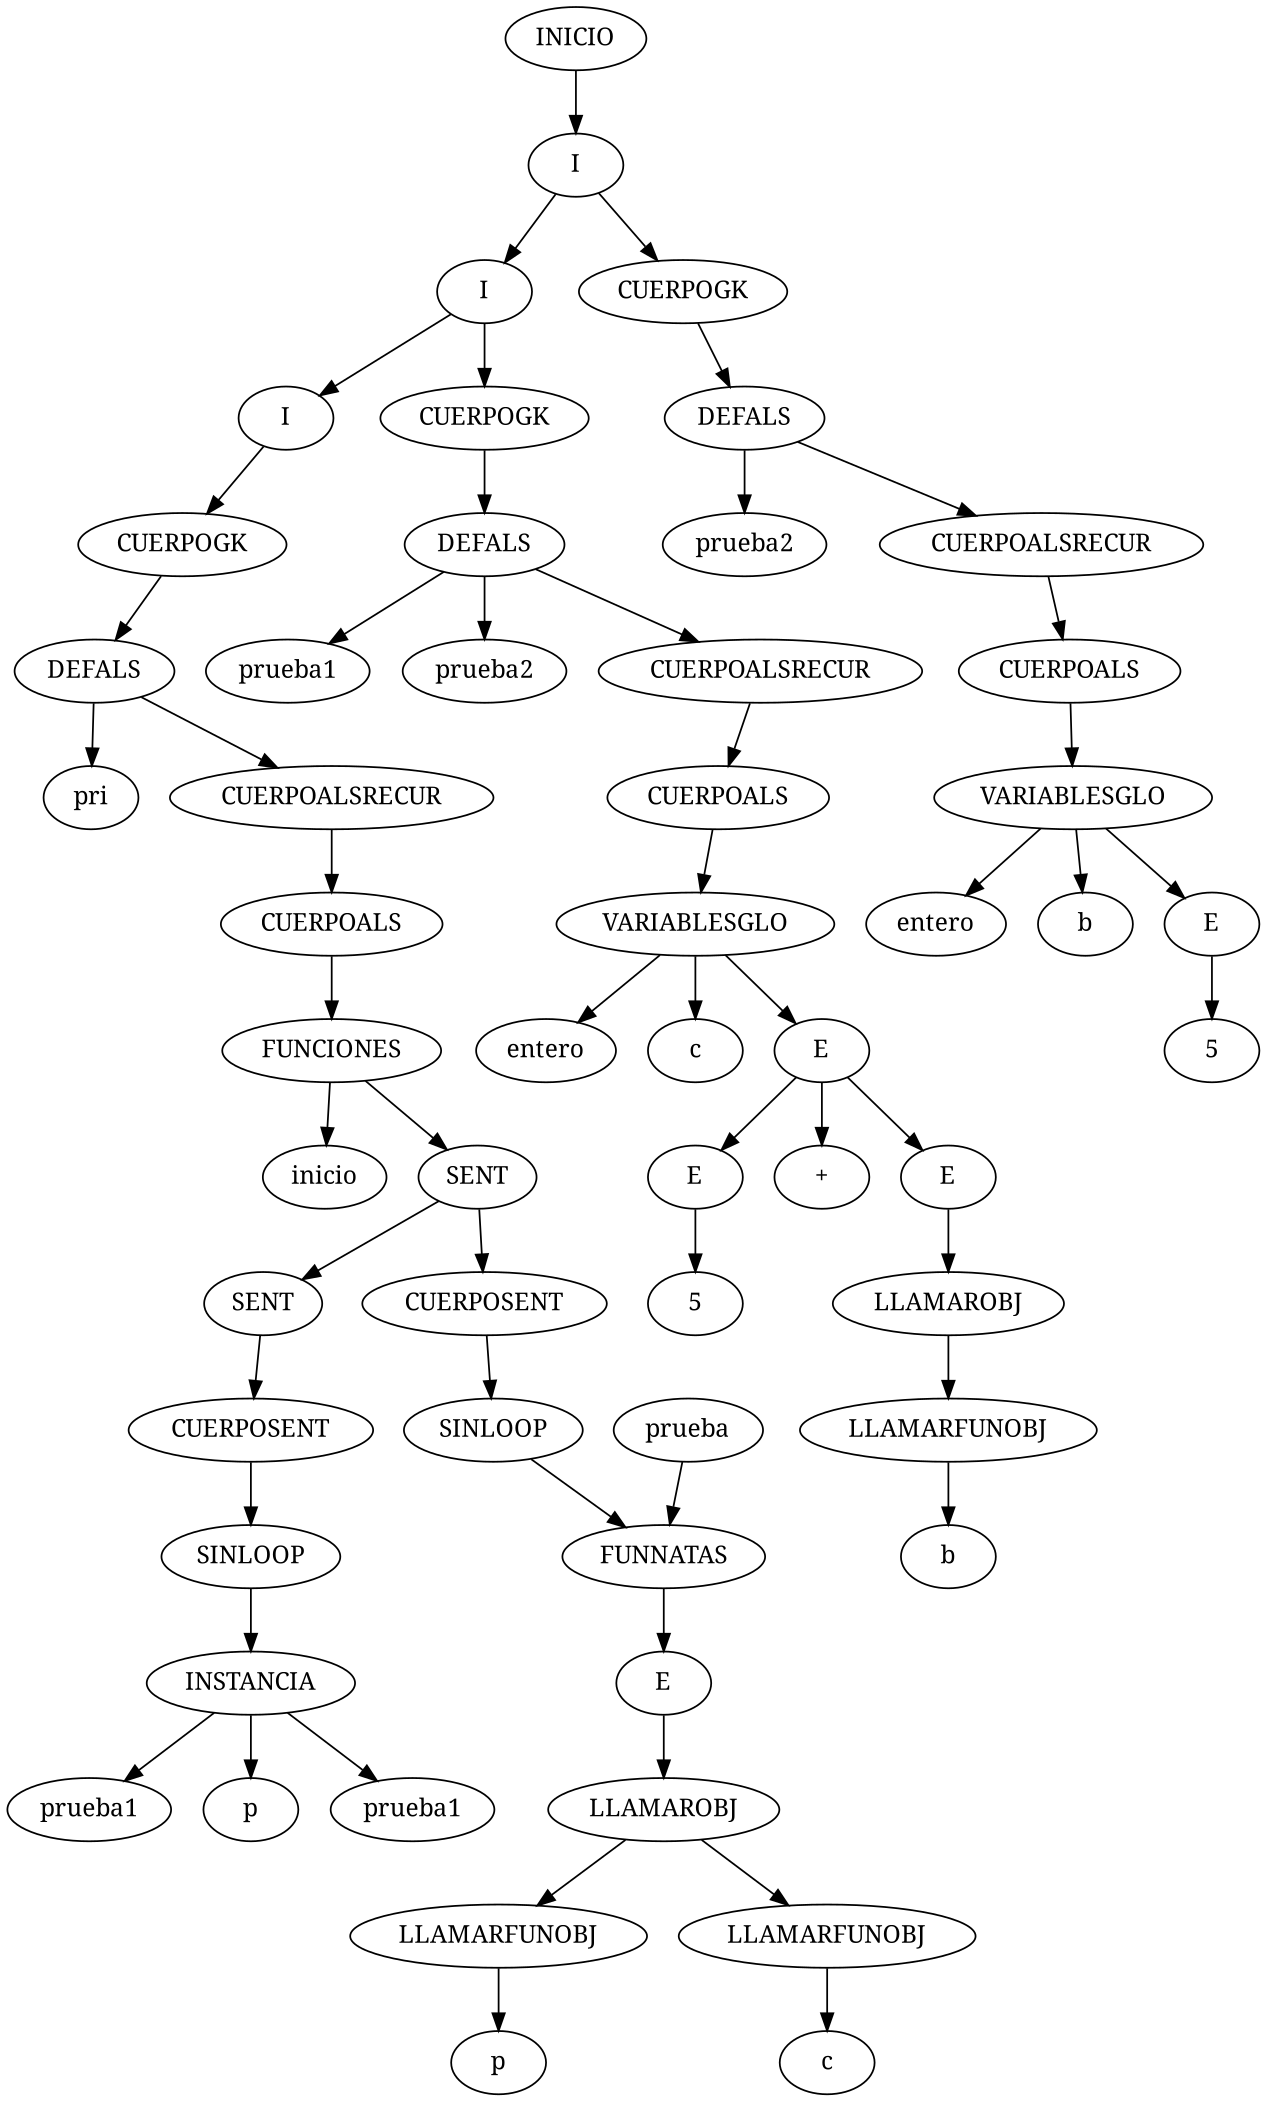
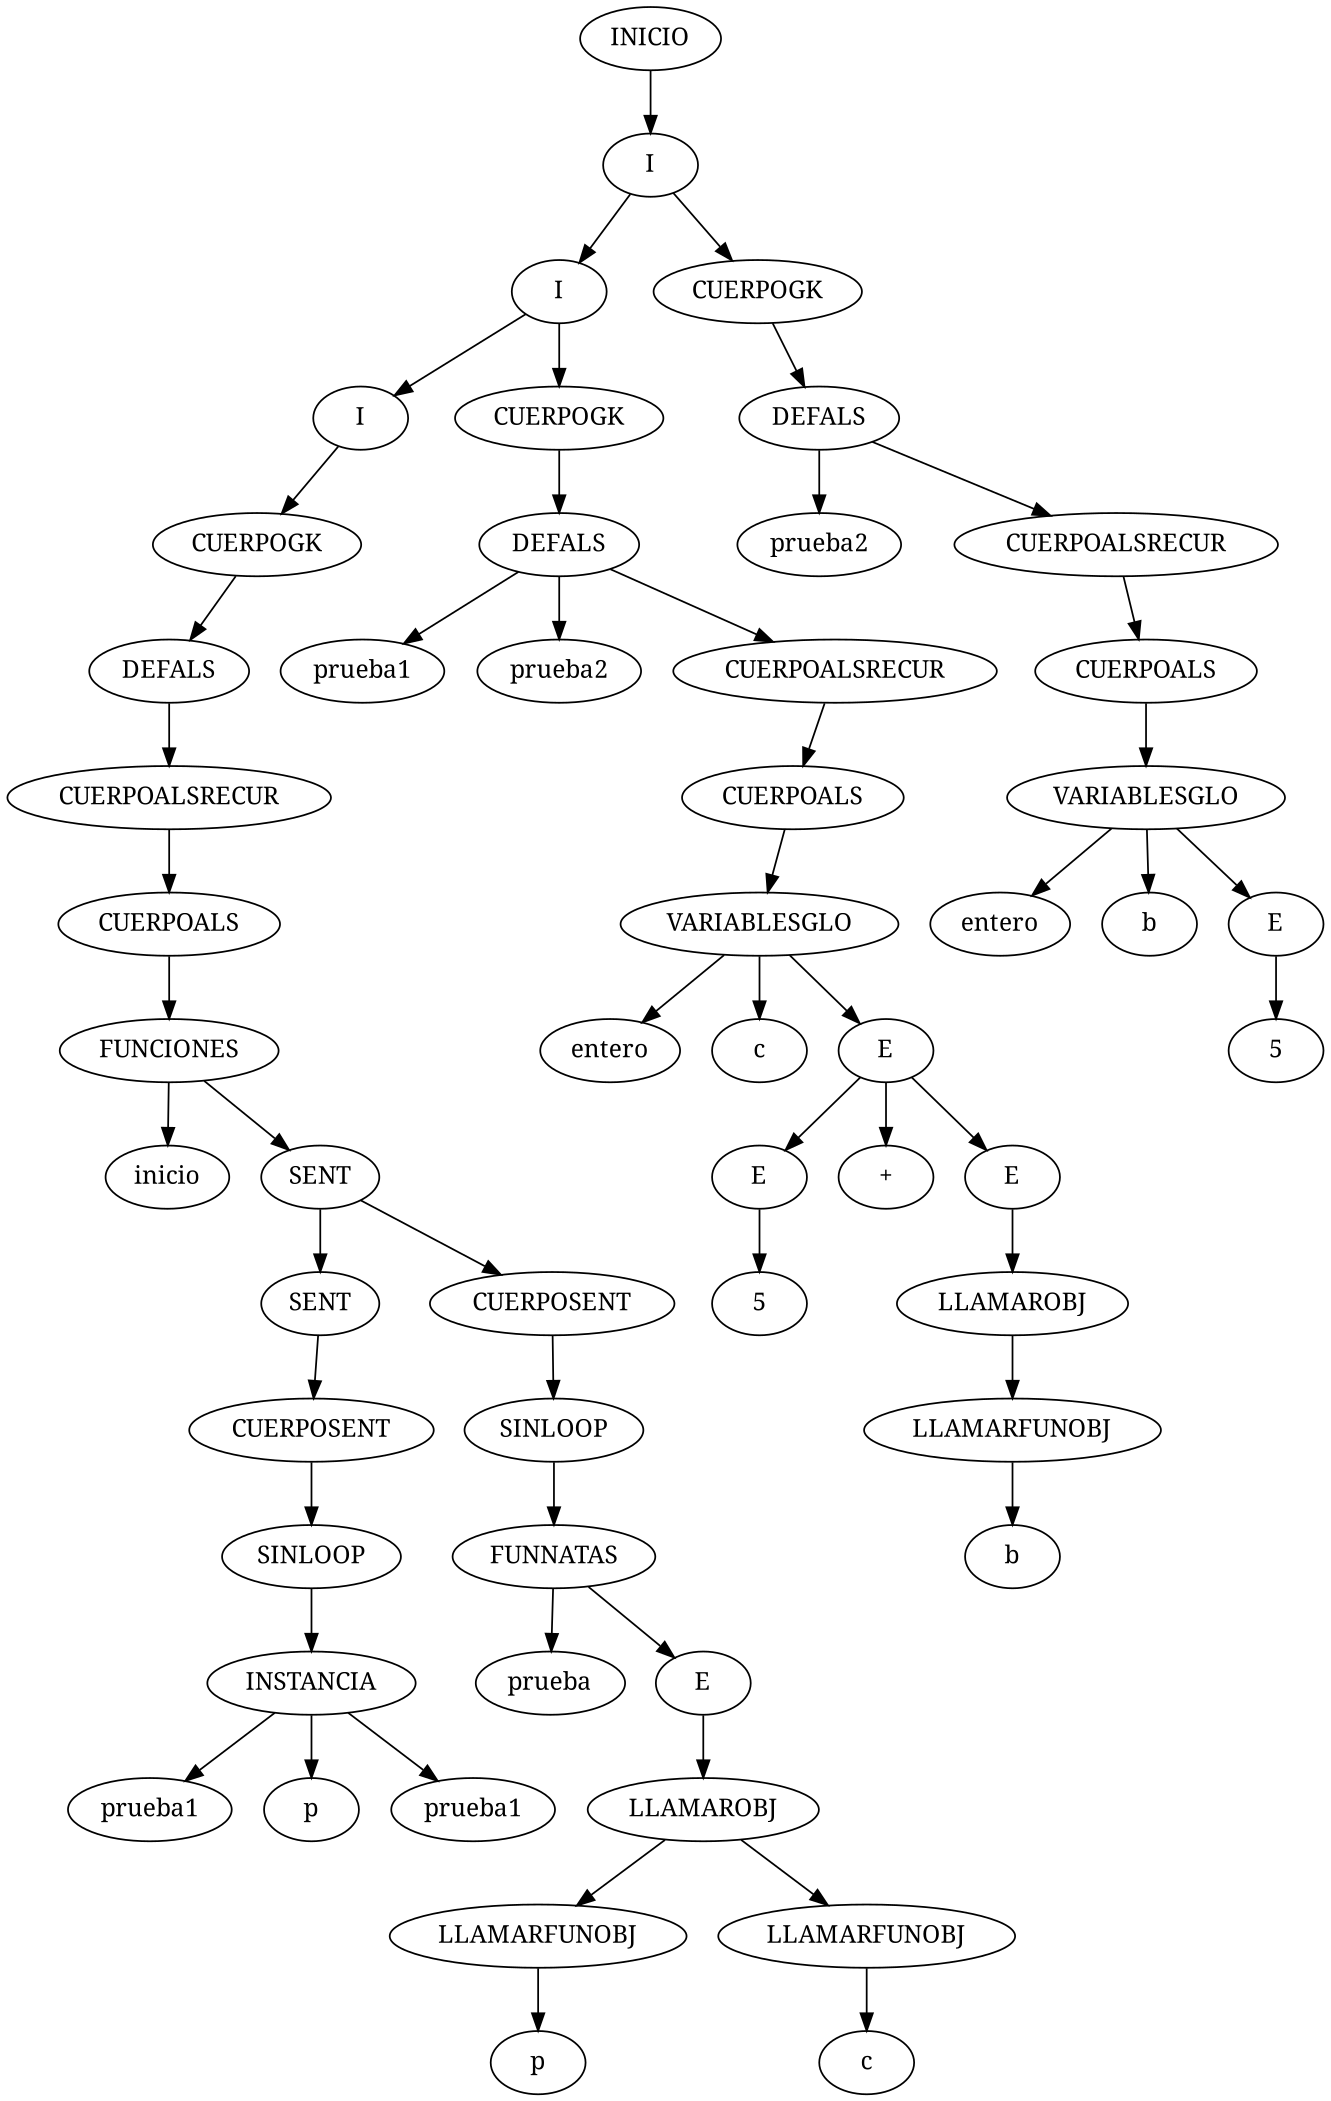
node "pri": removed
edge "prueba" -> "FUNNATAS": reversed
